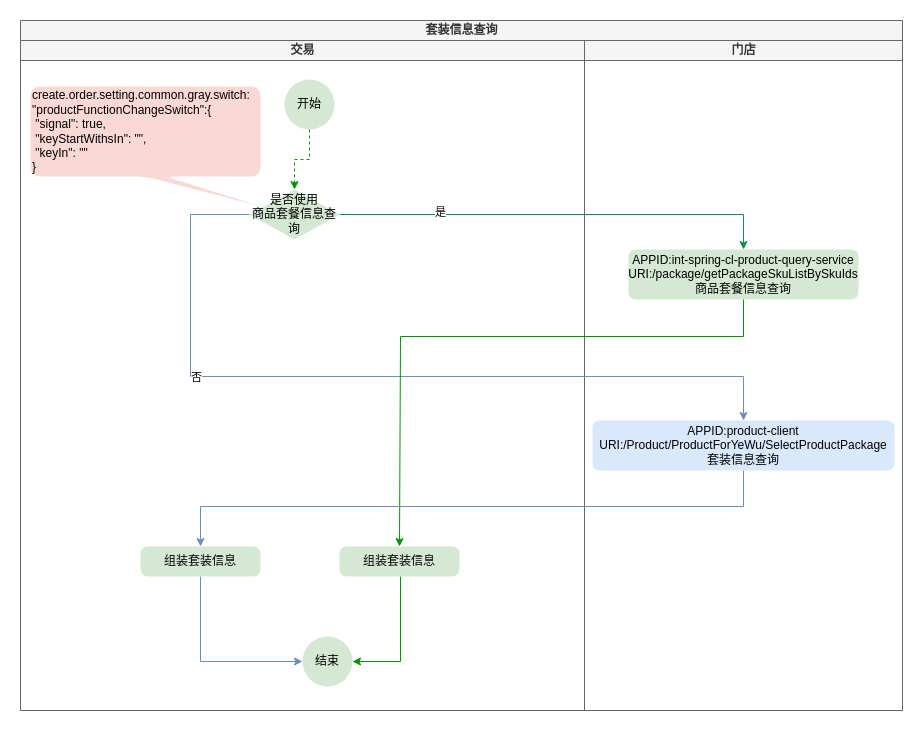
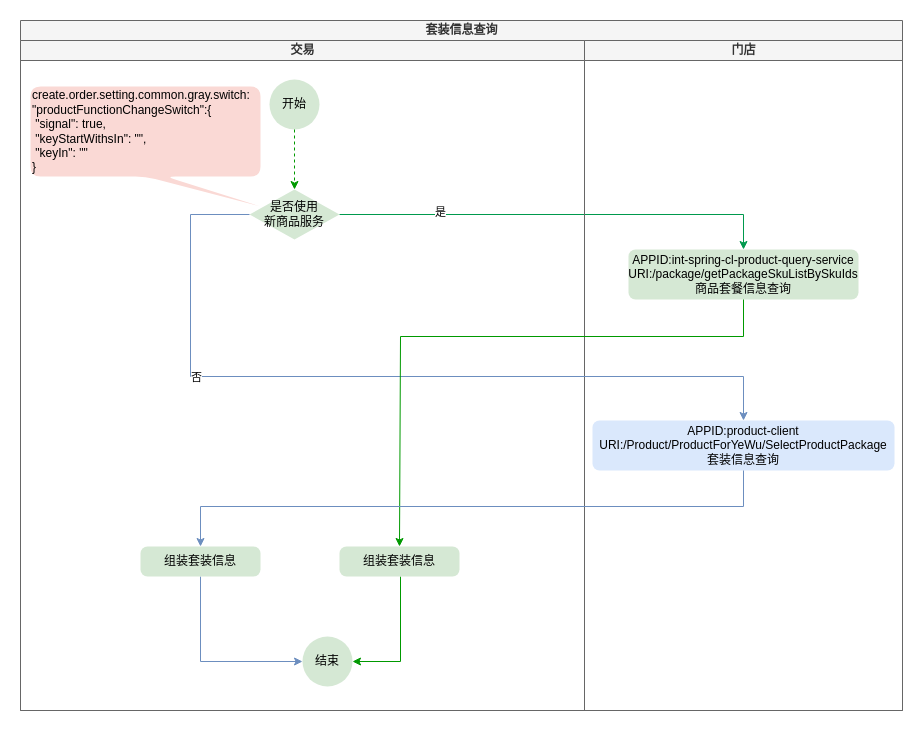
node "开始": moved (310, 105) -> (295, 105)
node "是否使用 商品套餐信息查询": label "是否使用 商品套餐信息查询" -> "是否使用 新商品服务"
